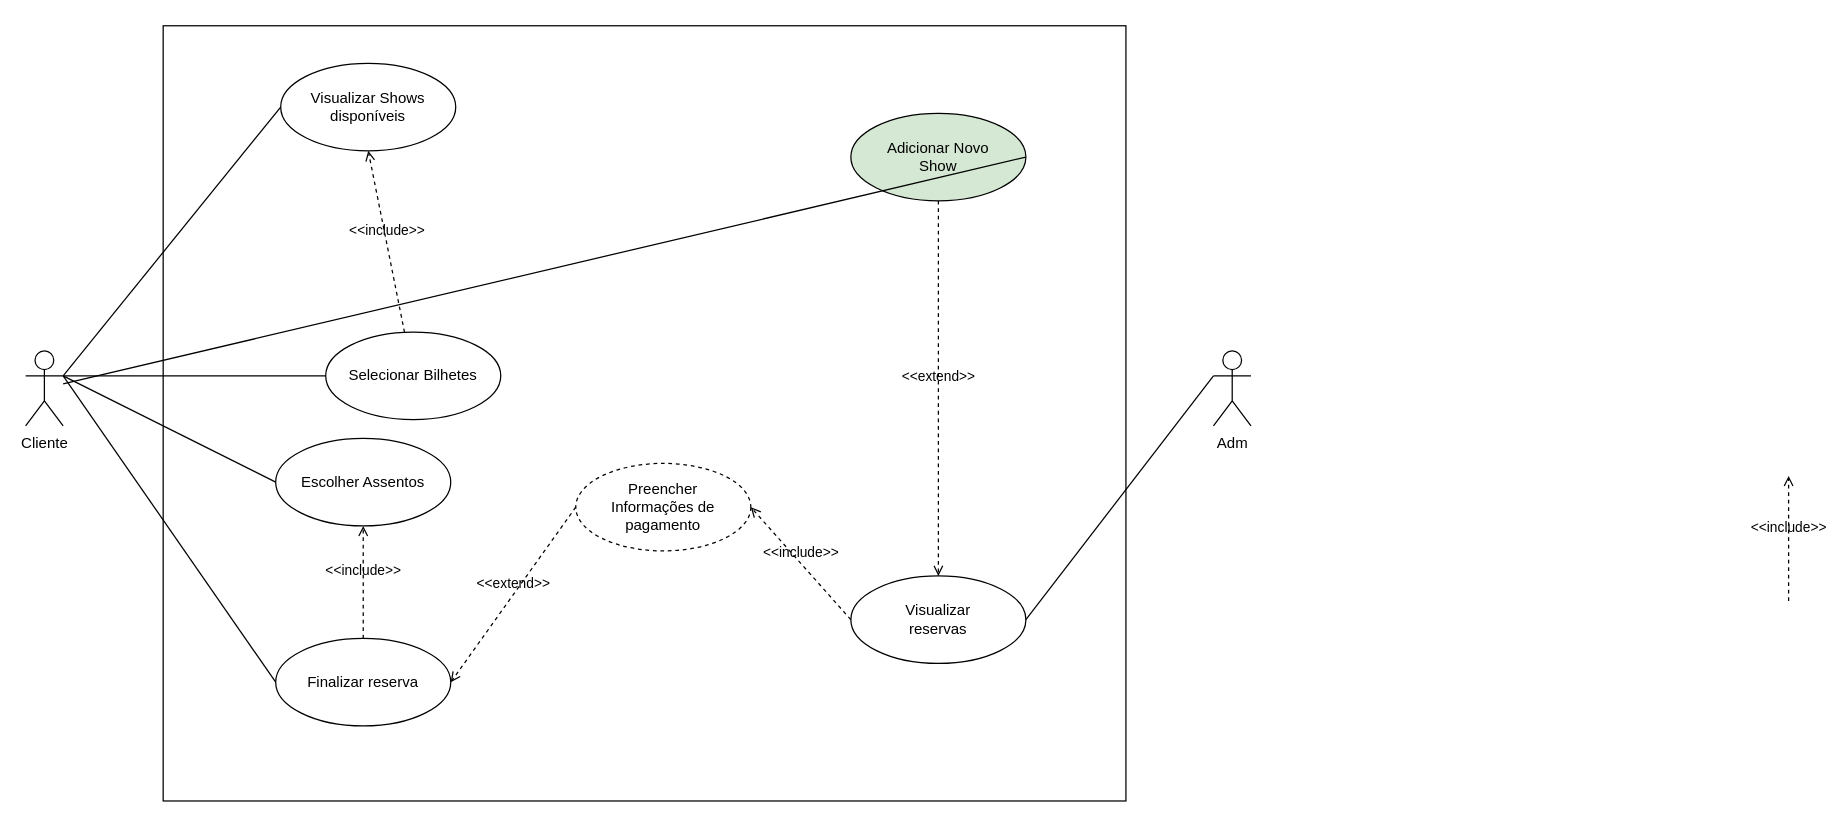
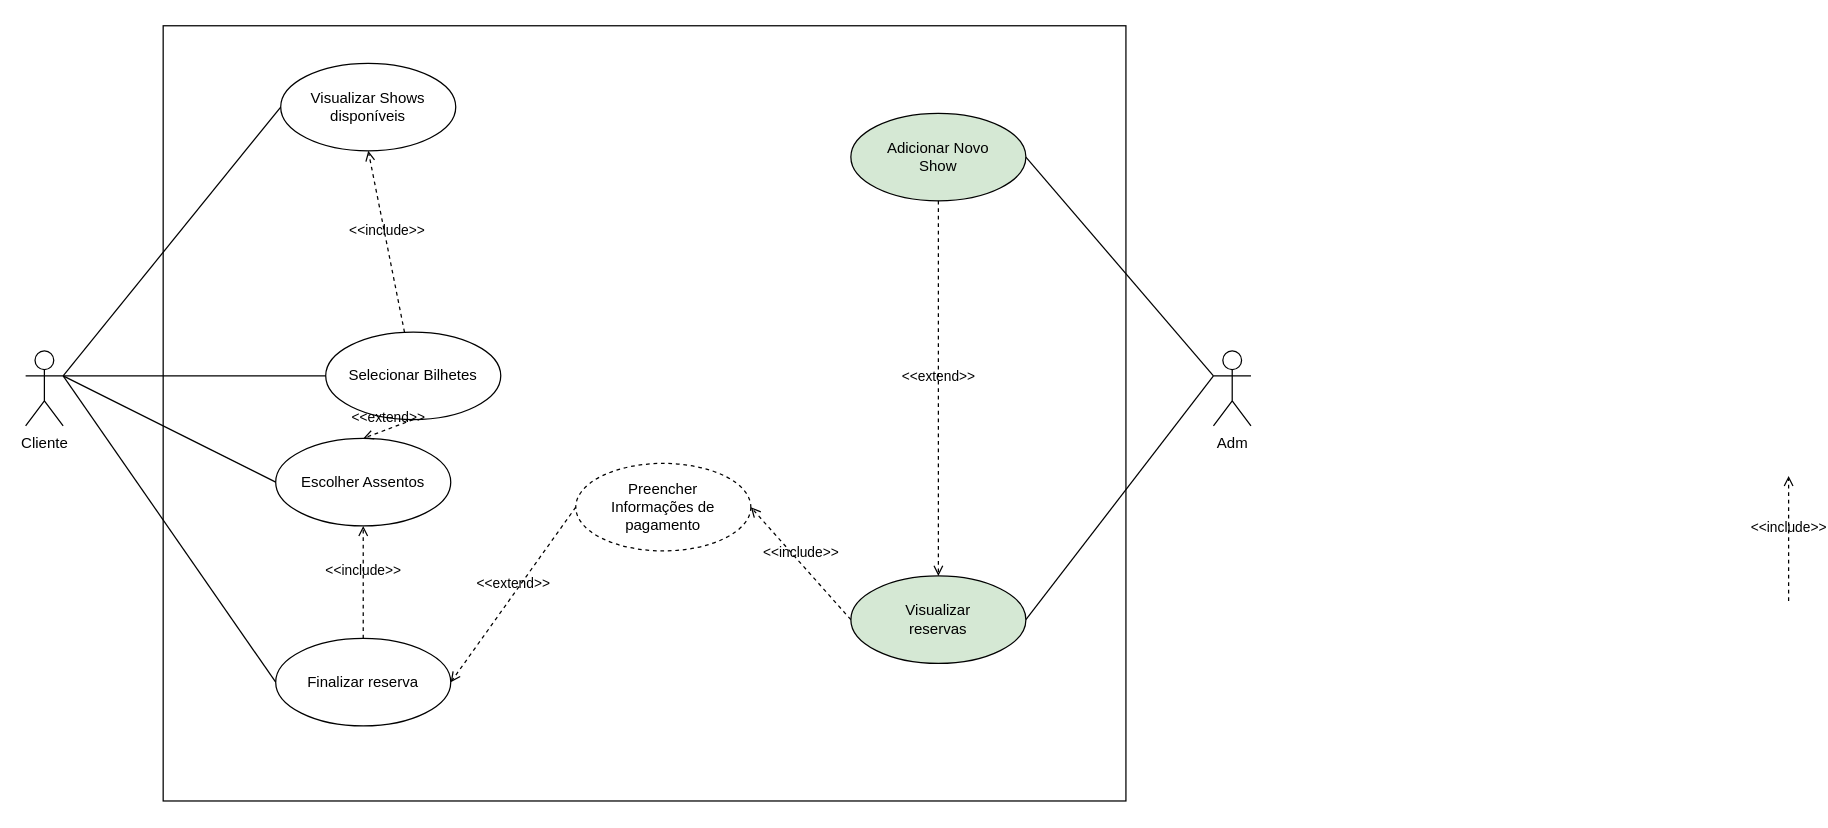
edge "Adicionar Novo Show" -- "Cliente": now "Adicionar Novo Show" -- "Adm"
edge "Selecionar Bilhetes" -> "Escolher Assentos": added, label "<<extend>>"
node "Visualizar reservas": fillcolor #ffffff -> #d5e8d4
